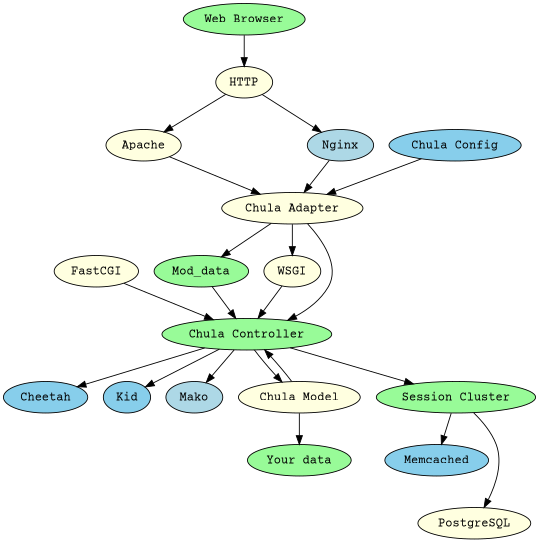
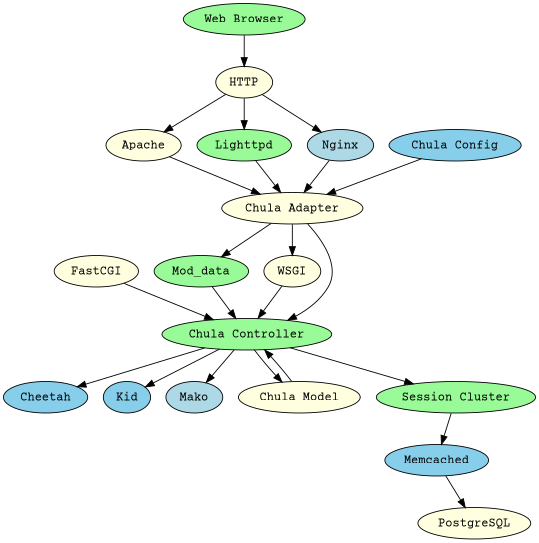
node "Lighttpd": added
edge "Session Cluster" -> "PostgreSQL": now "Memcached" -> "PostgreSQL"
node "Your data": removed
